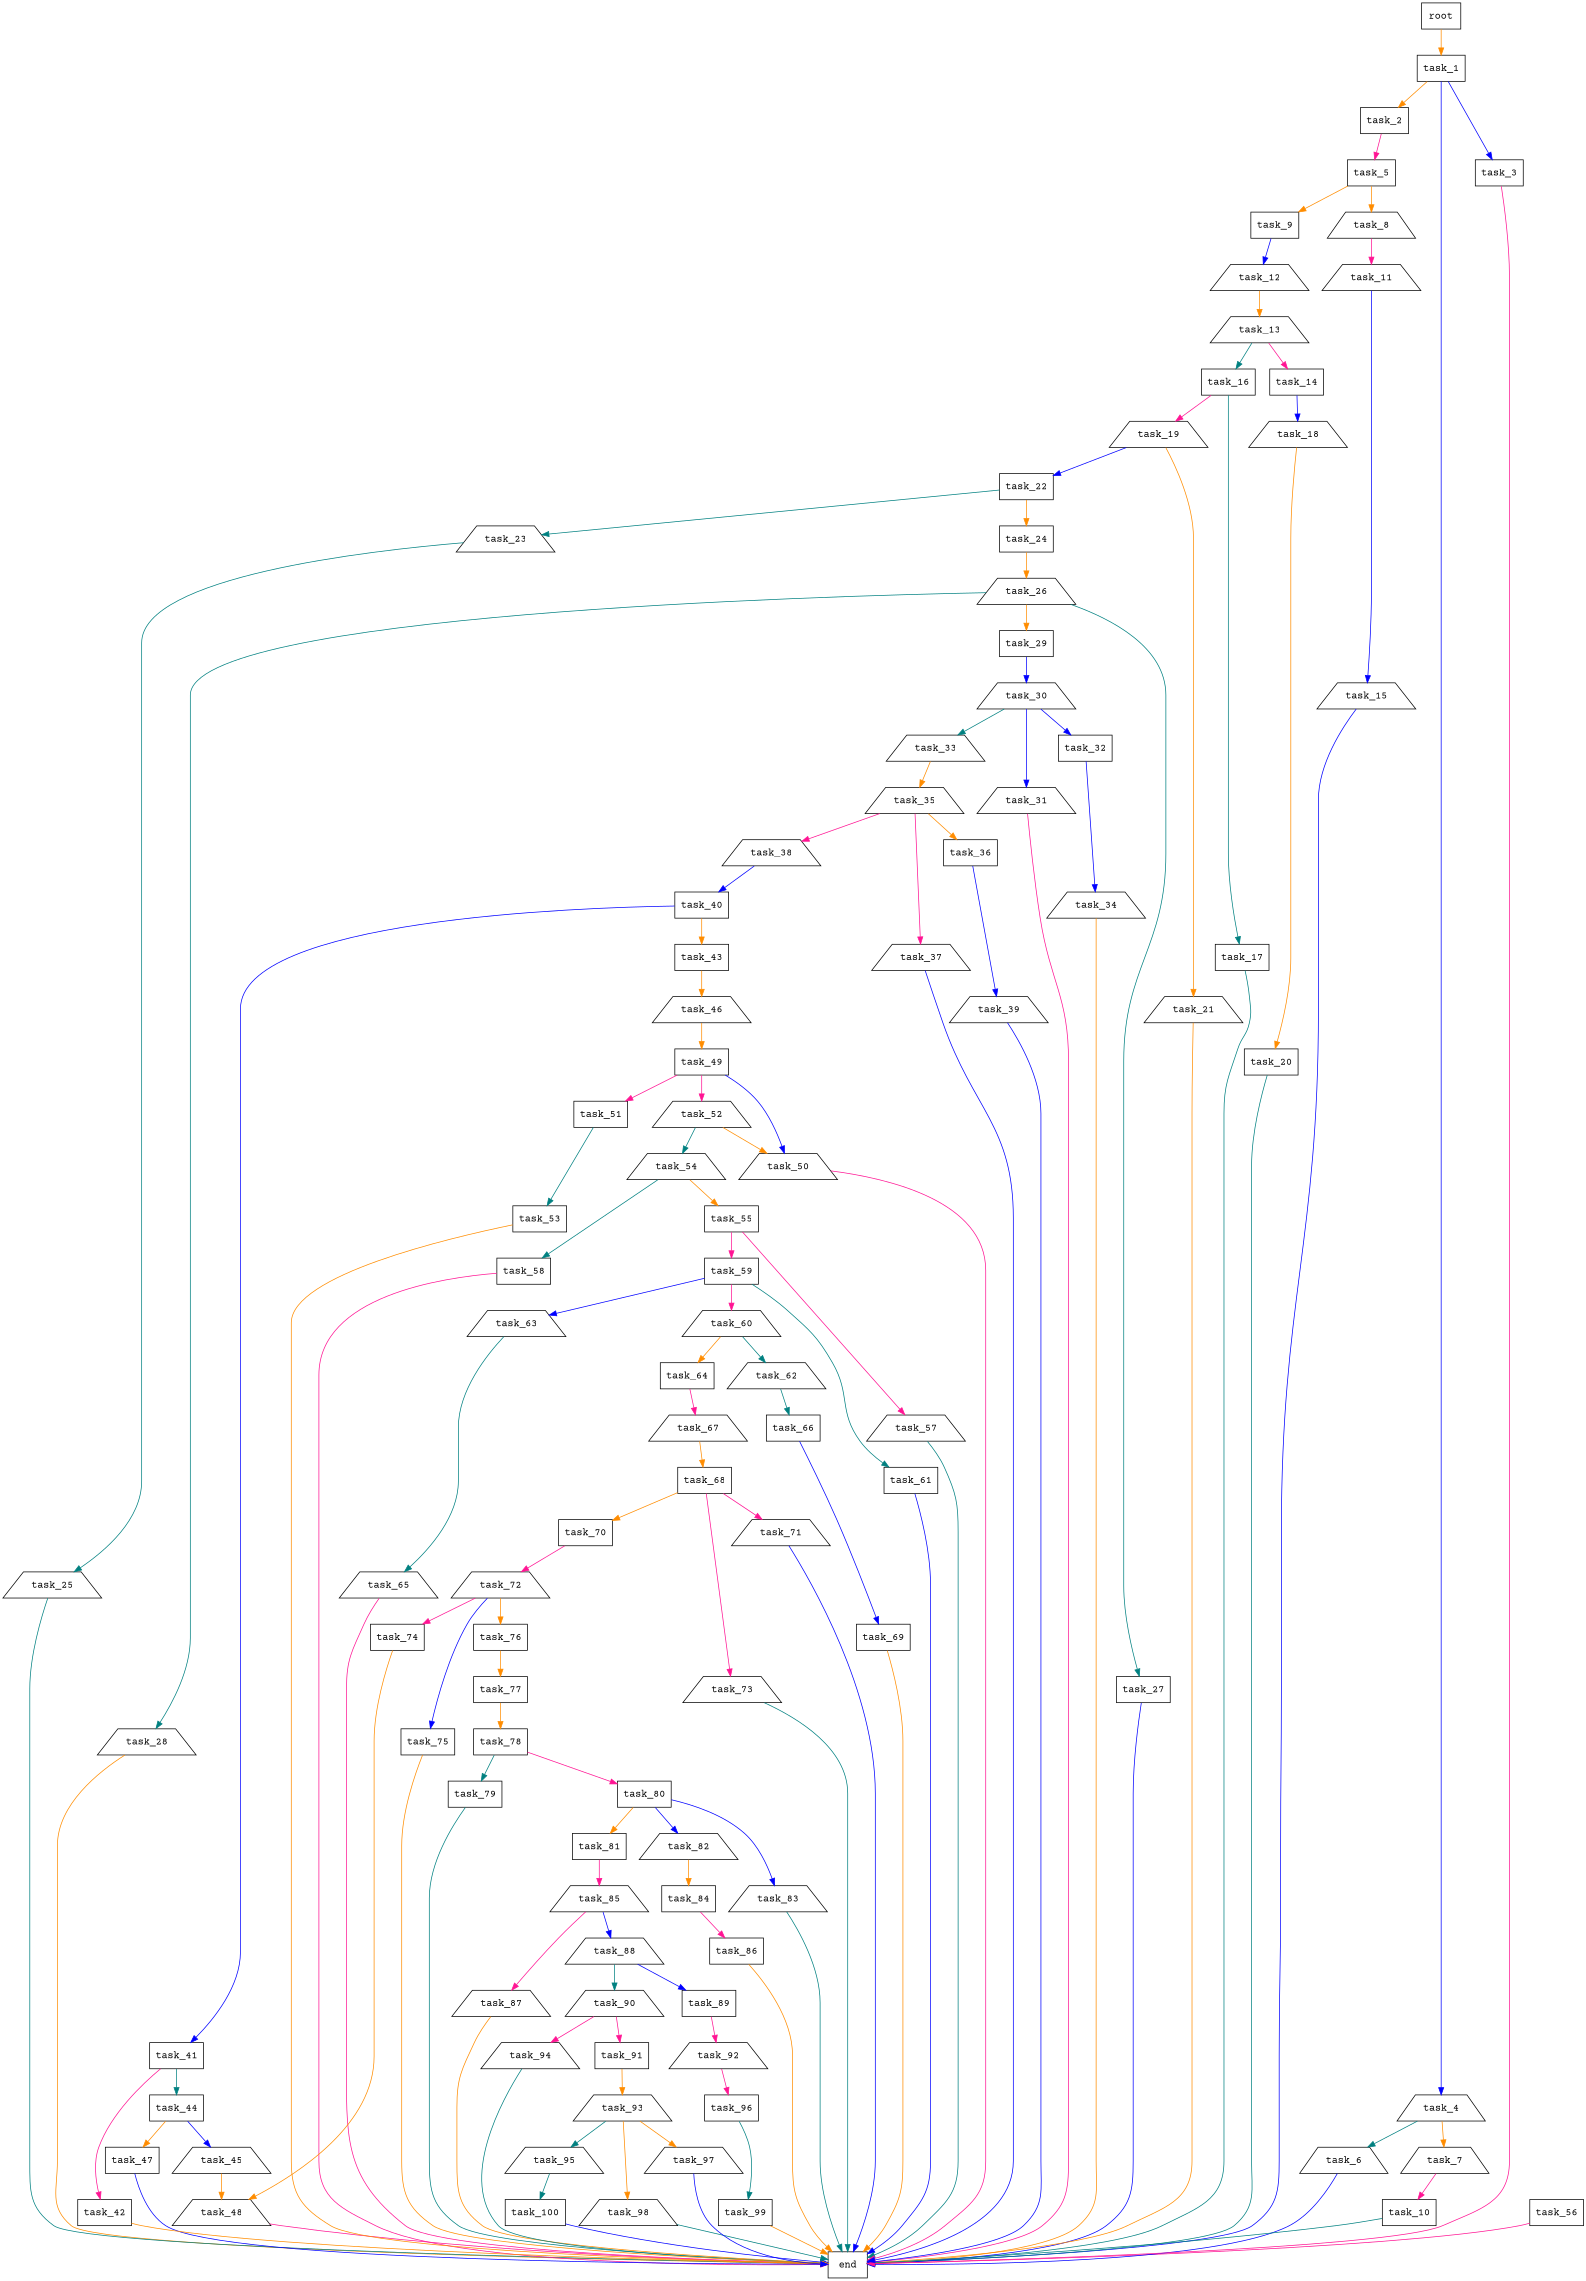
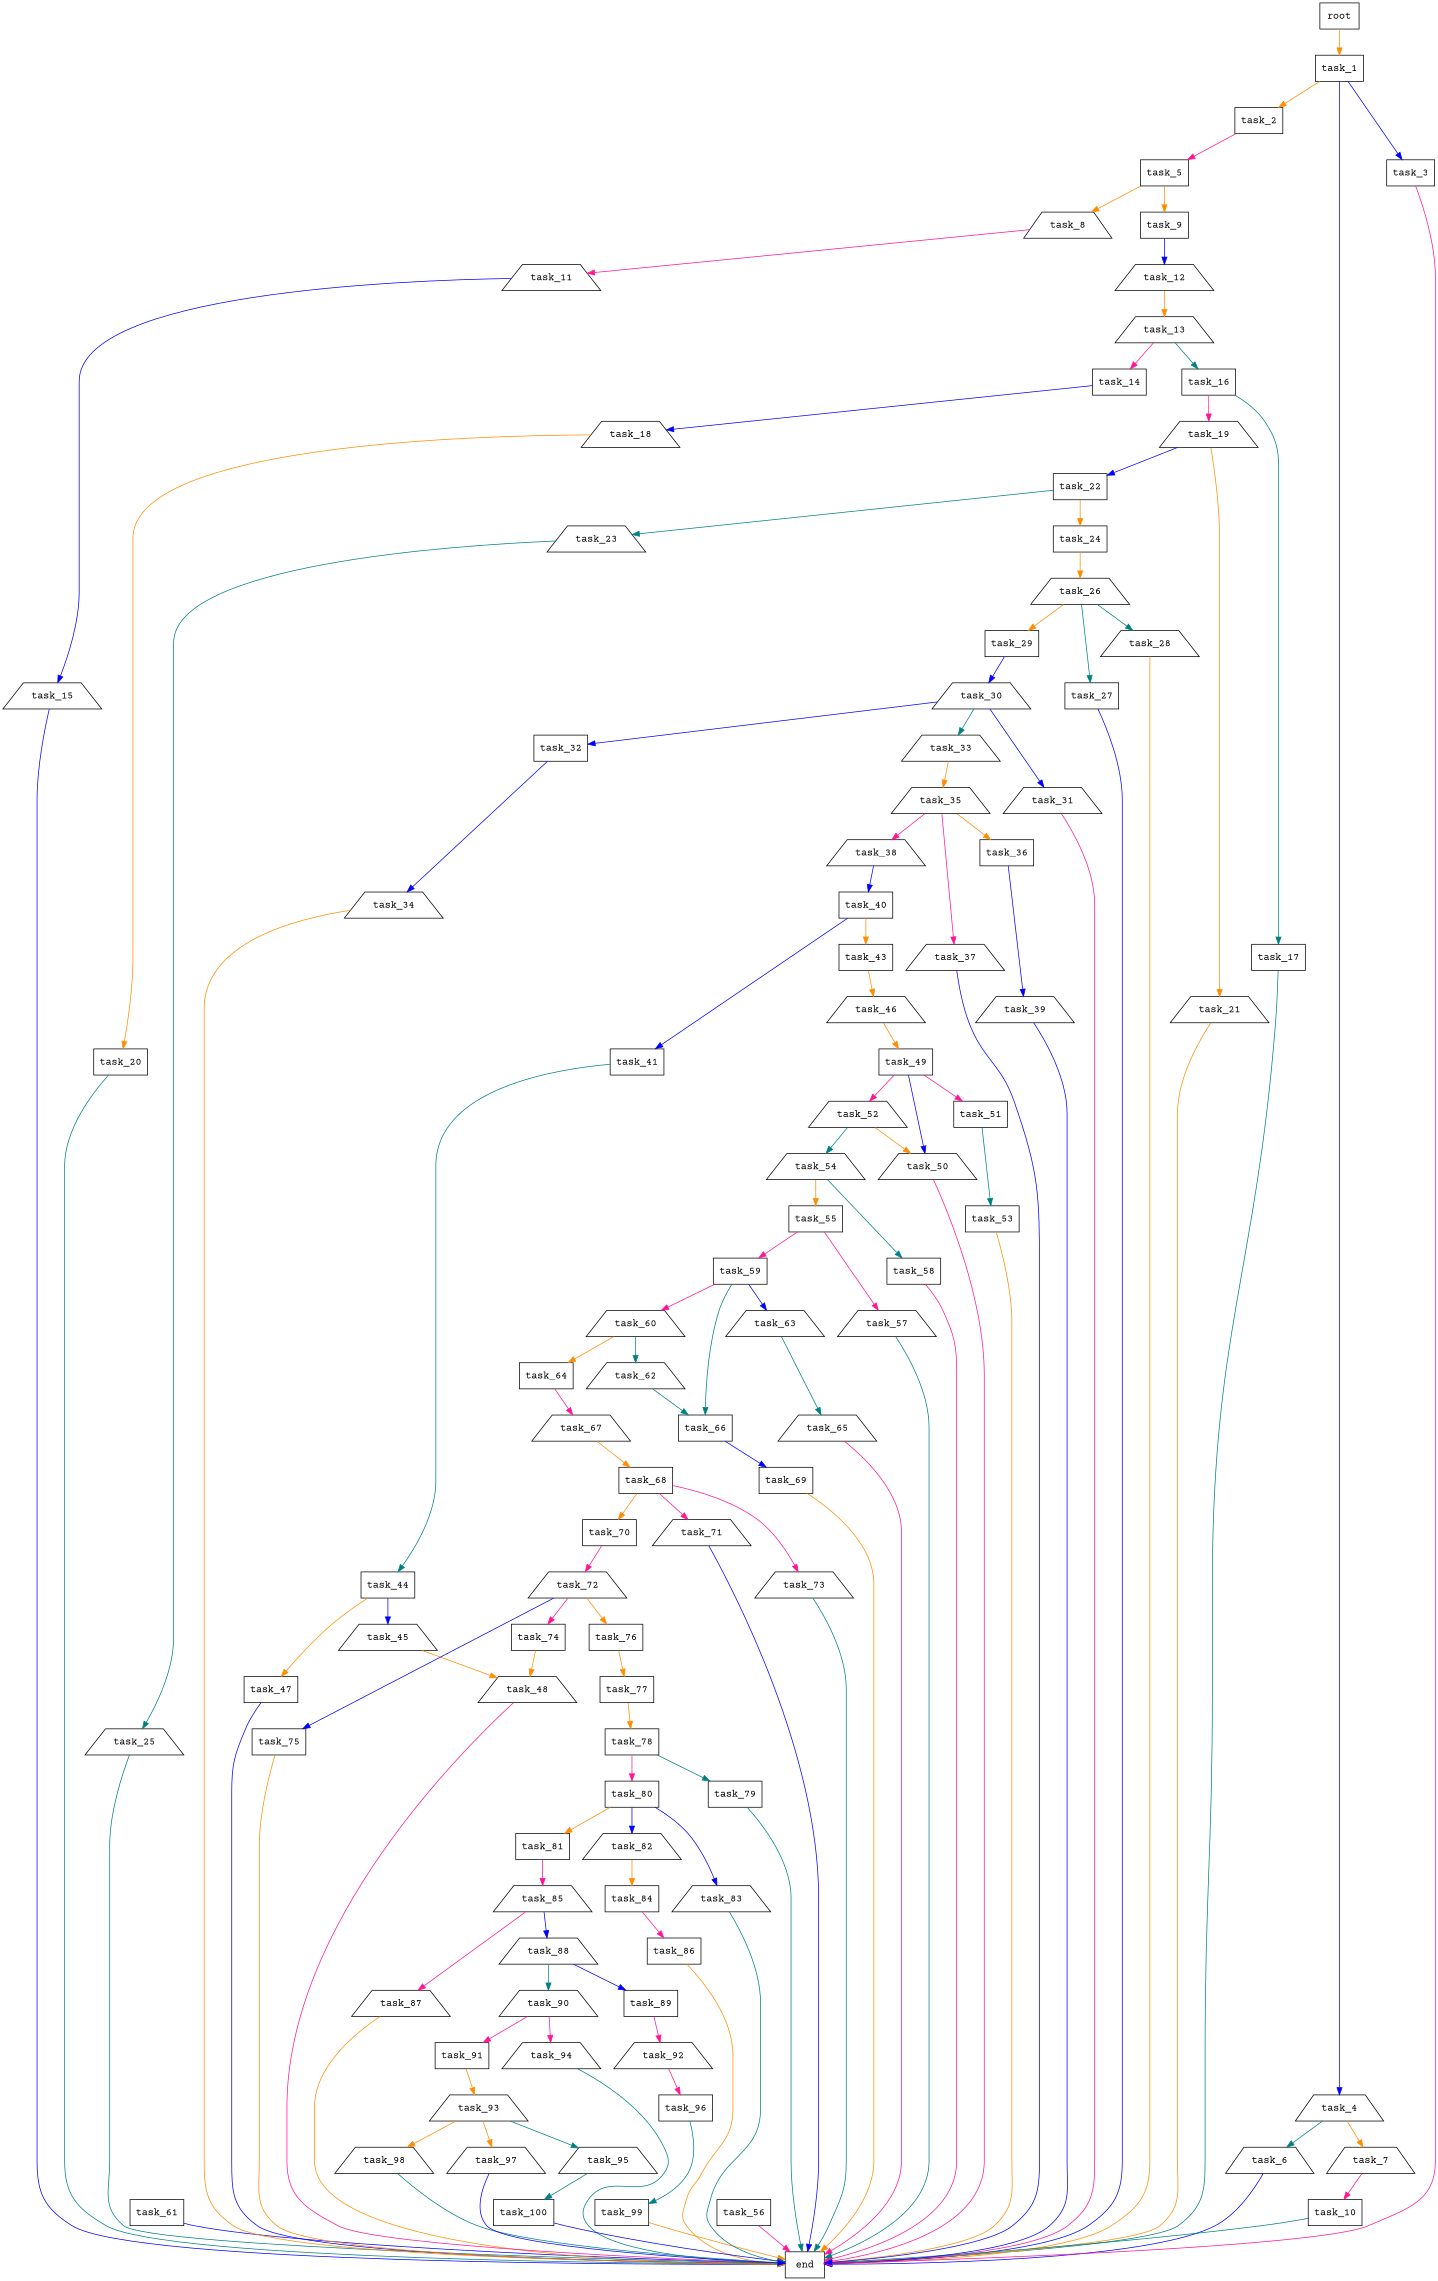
edge "task_59" -> "task_61": now "task_59" -> "task_66"
node "task_42": removed
